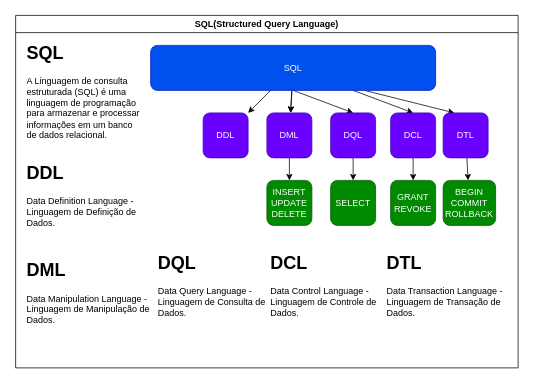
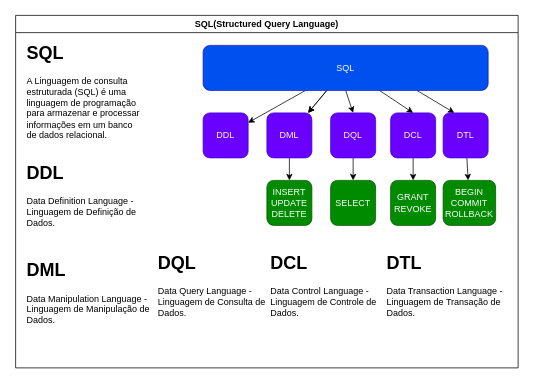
node "SQL": moved (293, 68) -> (345, 68)
